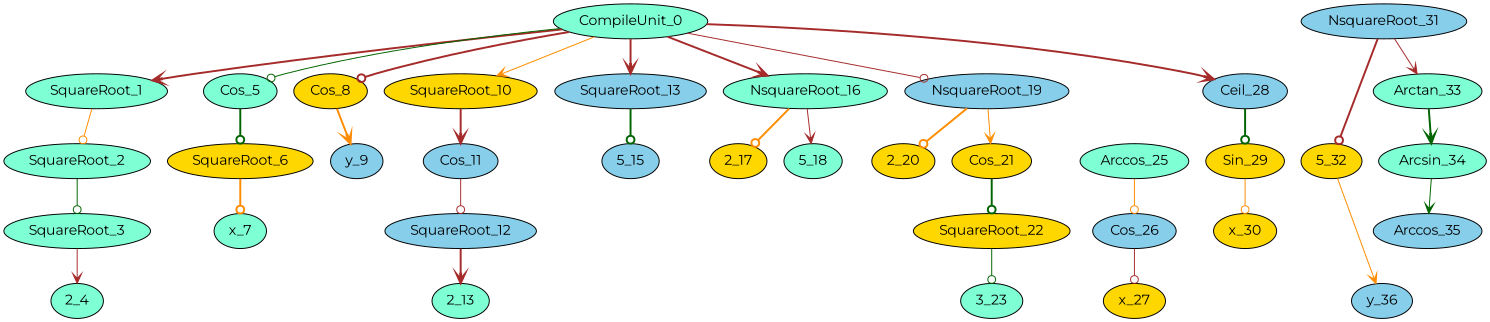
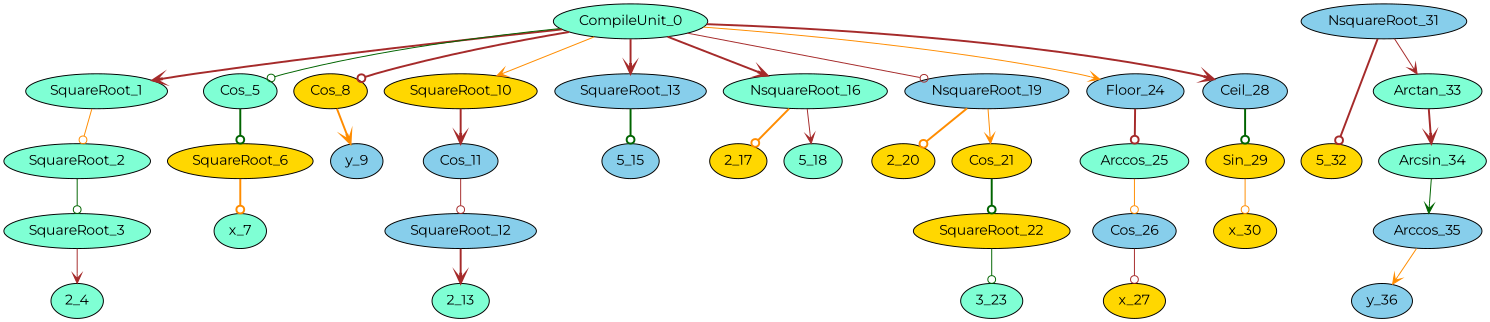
node "Floor_24": added
edge "Arctan_33" -> "Arcsin_34": color darkgreen -> brown
edge "5_32" -> "y_36": now "Arccos_35" -> "y_36"
